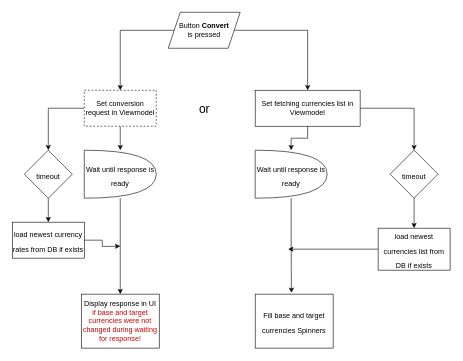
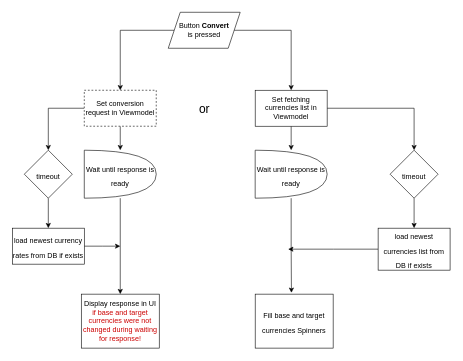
node "Set fetching currencies list in Viewmodel": size 105x36 -> 72x36
node "load newest currency rates from DB if exists": moved (48, 240) -> (48, 246)
